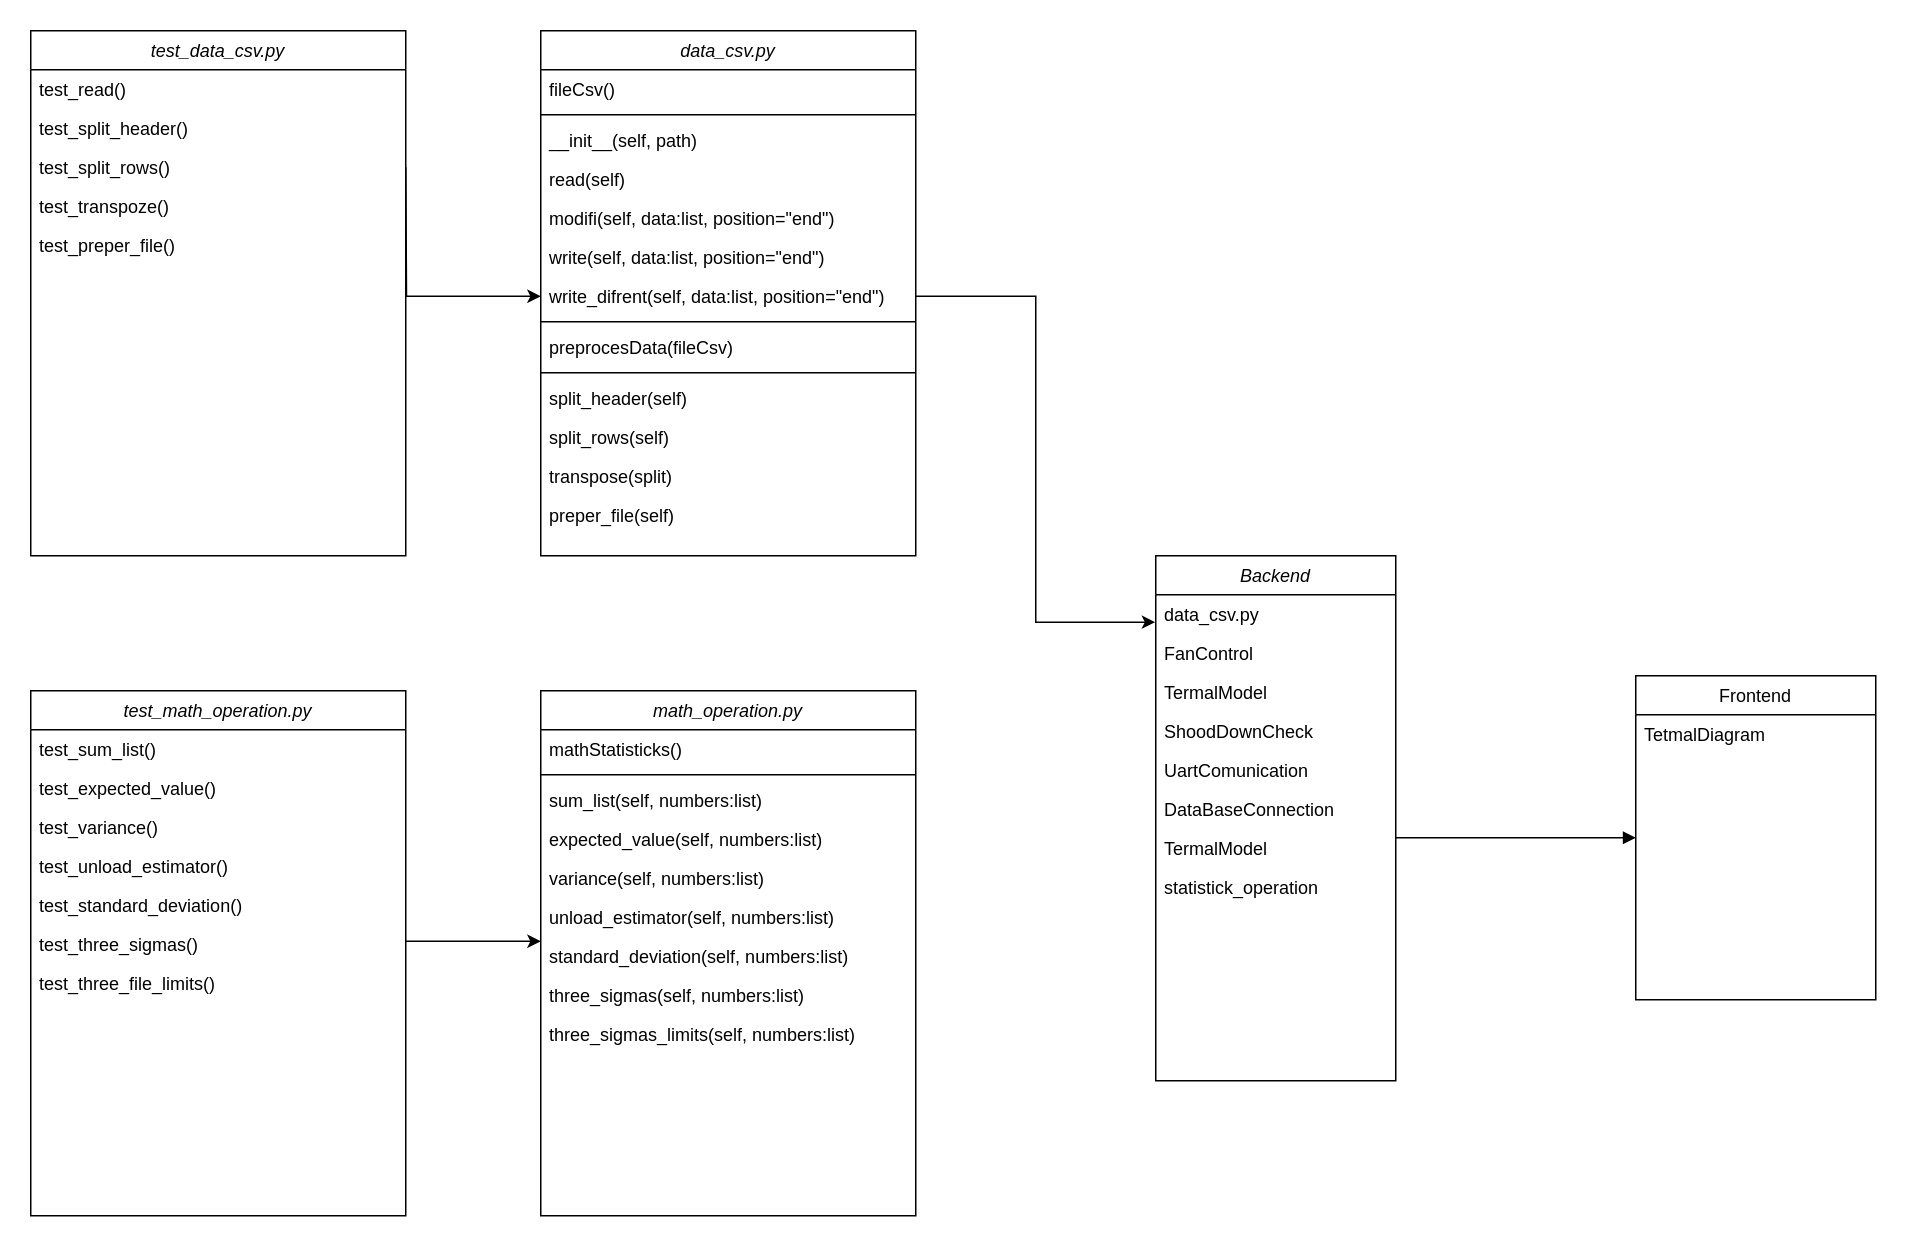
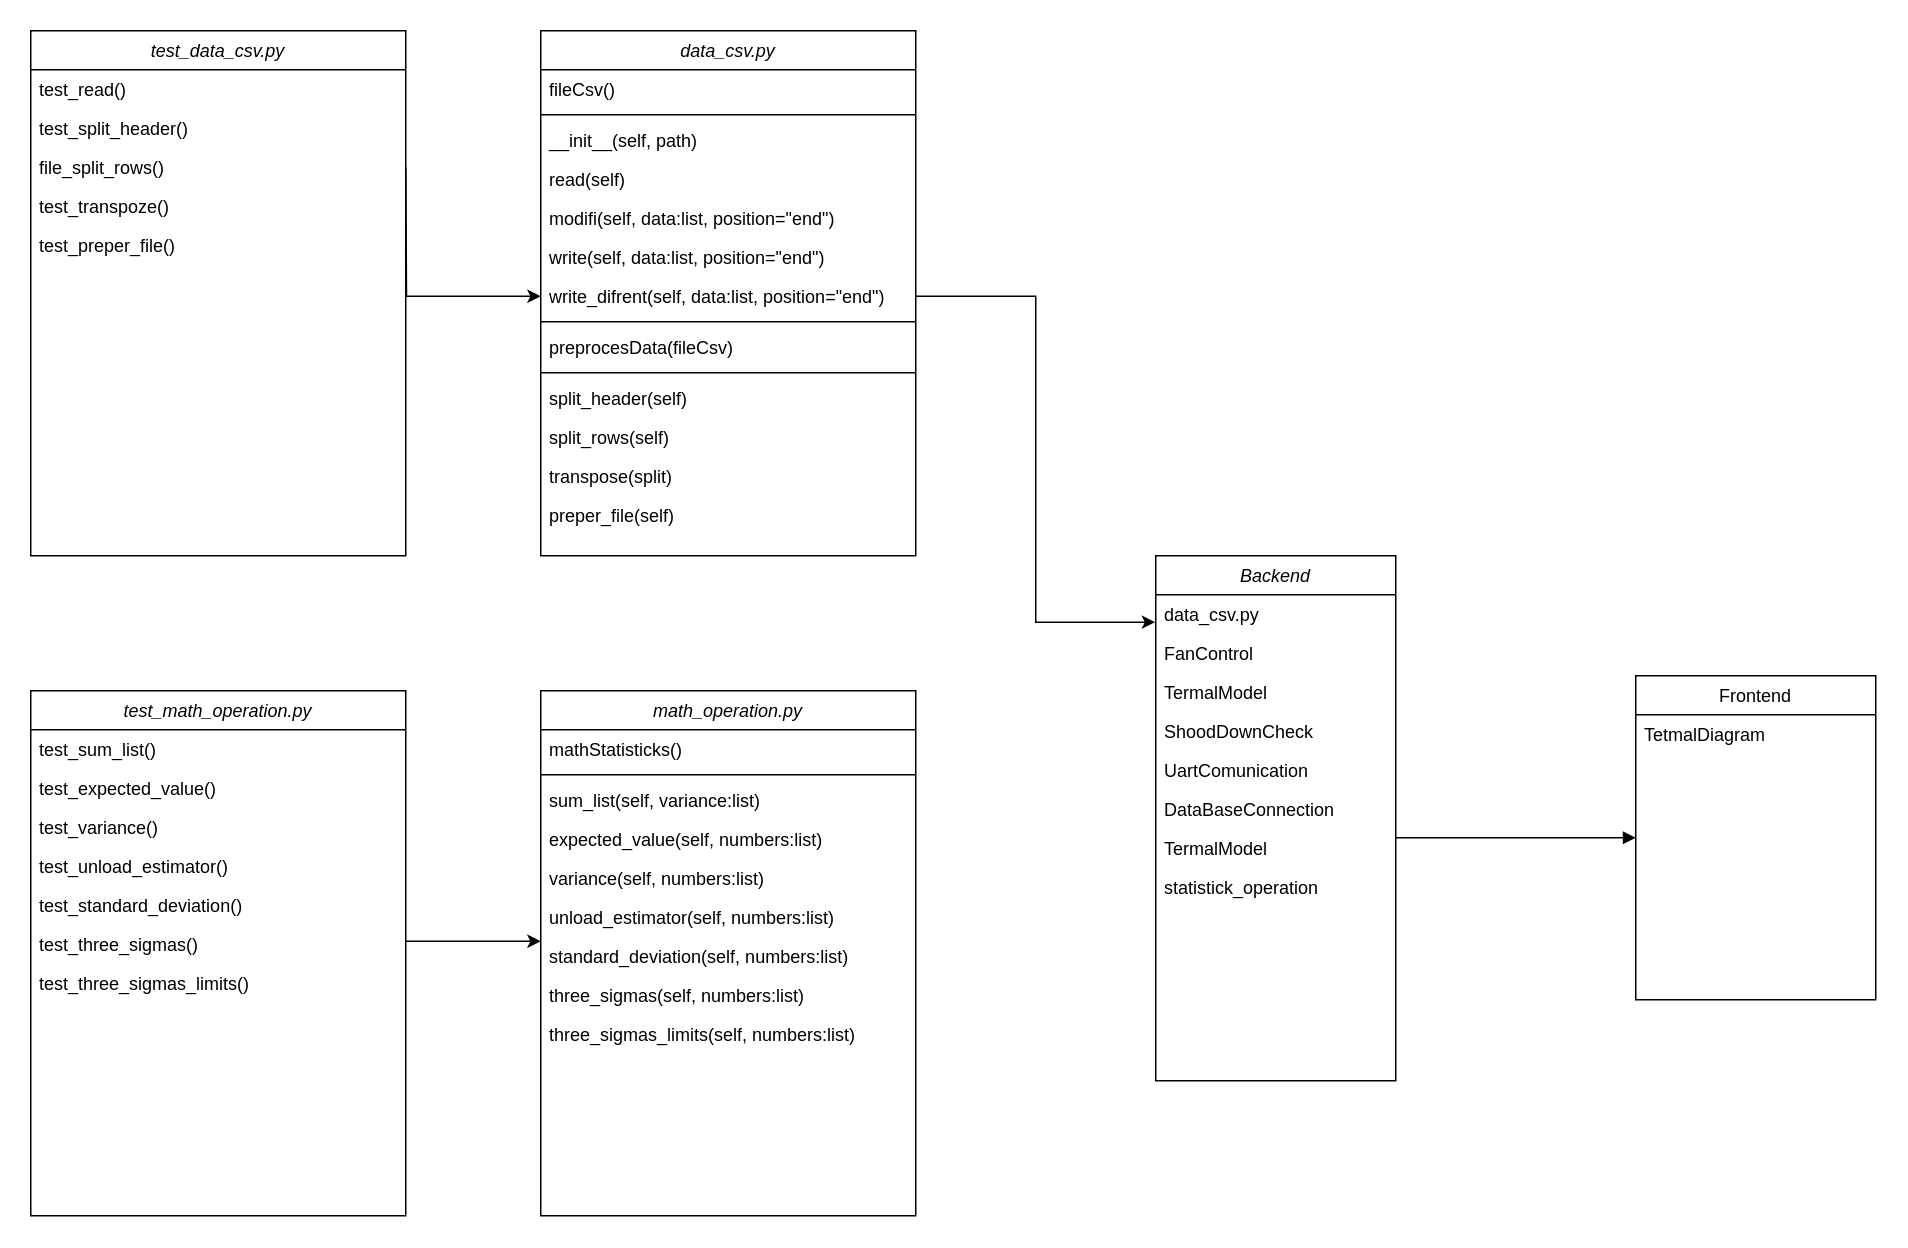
node "test_split_rows()": label "test_split_rows()" -> "file_split_rows()"
node "sum_list(self, numbers:list)": label "sum_list(self, numbers:list)" -> "sum_list(self, variance:list)"
node "test_three_file_limits()": label "test_three_file_limits()" -> "test_three_sigmas_limits()"
